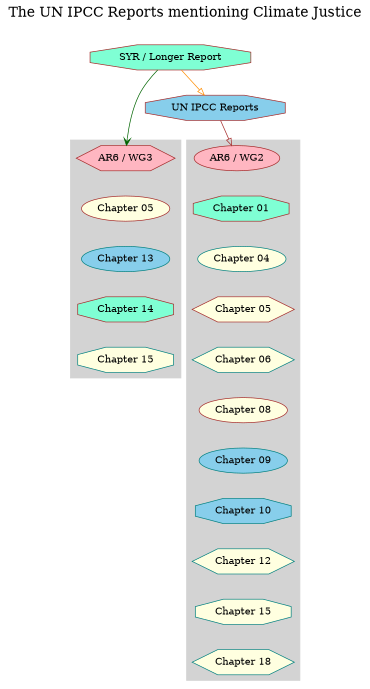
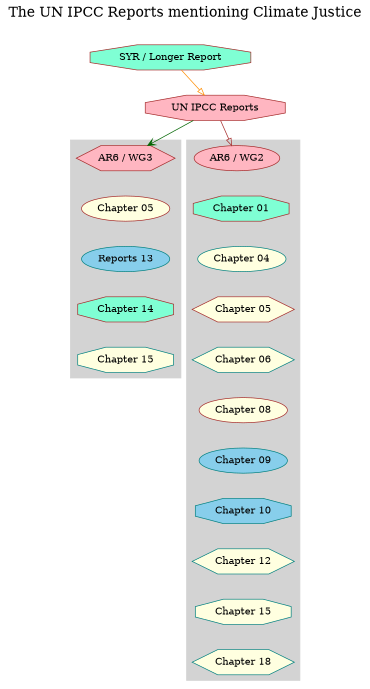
edge "SYR / Longer Report" -> "AR6 / WG3": now "UN IPCC Reports" -> "AR6 / WG3"
node "UN IPCC Reports": fillcolor skyblue -> lightpink
node "Chapter 13": label "Chapter 13" -> "Reports 13"
